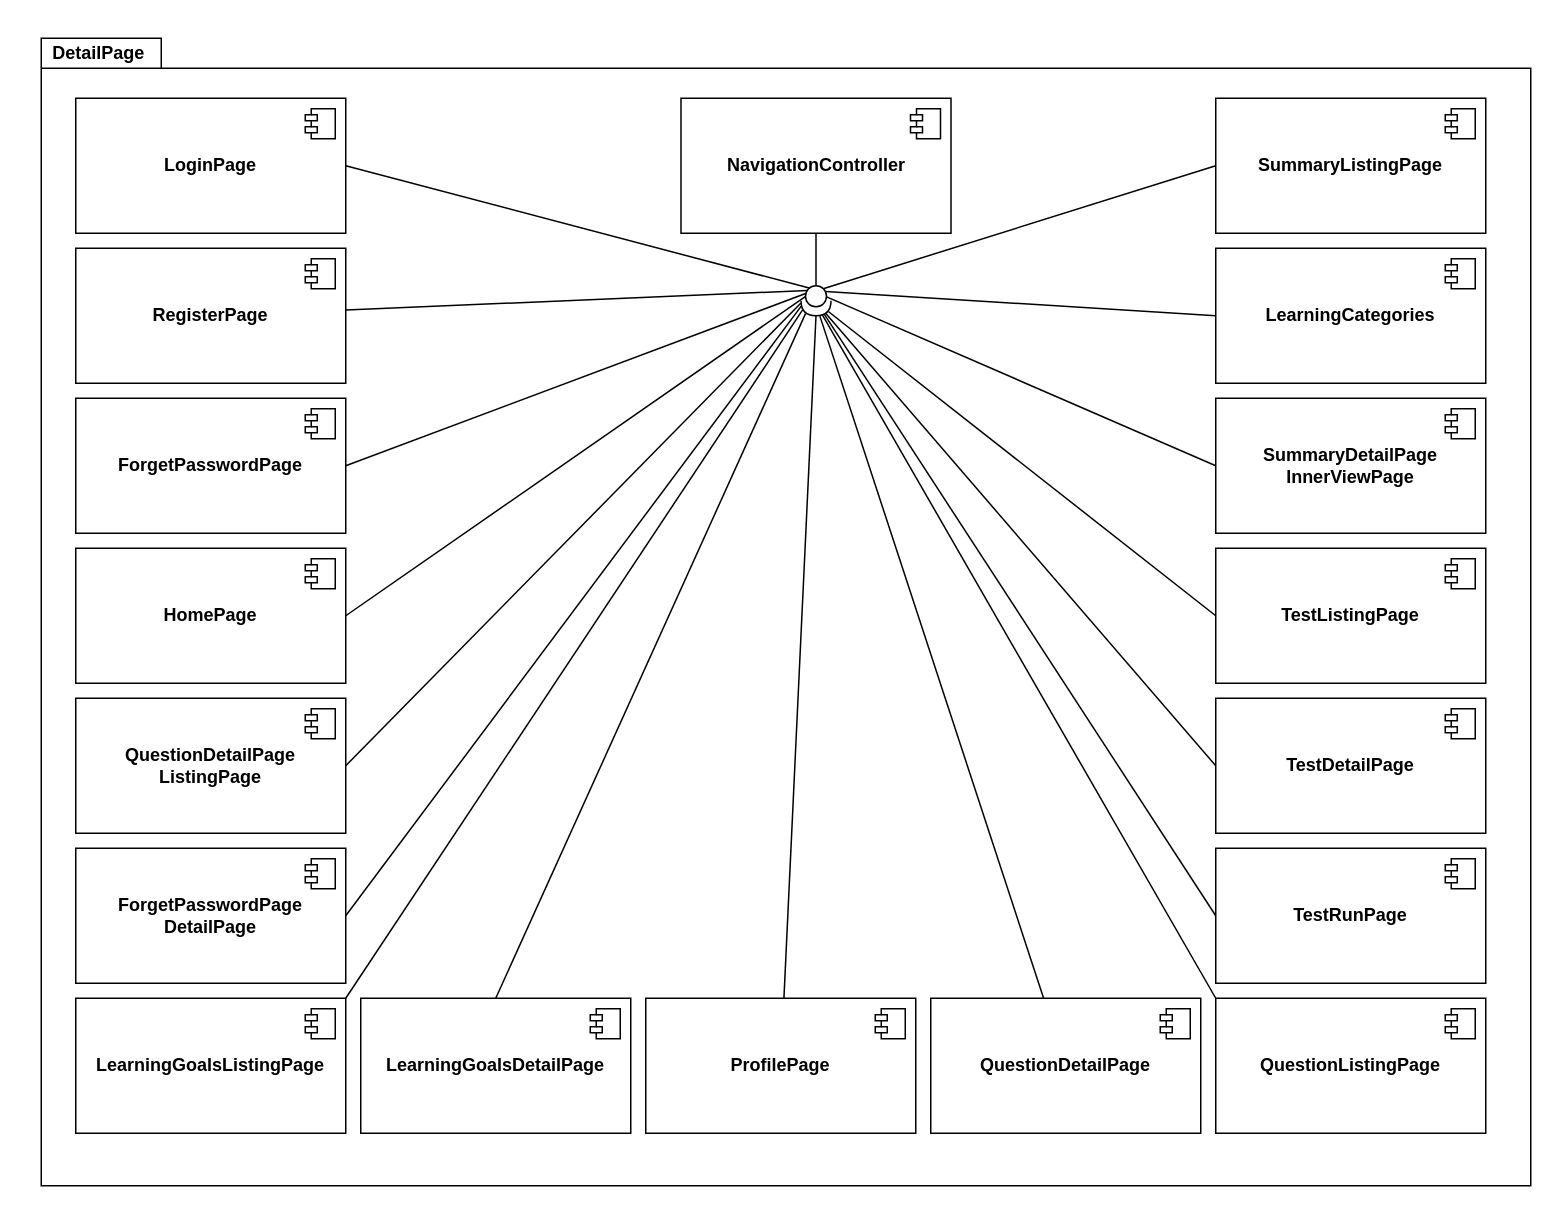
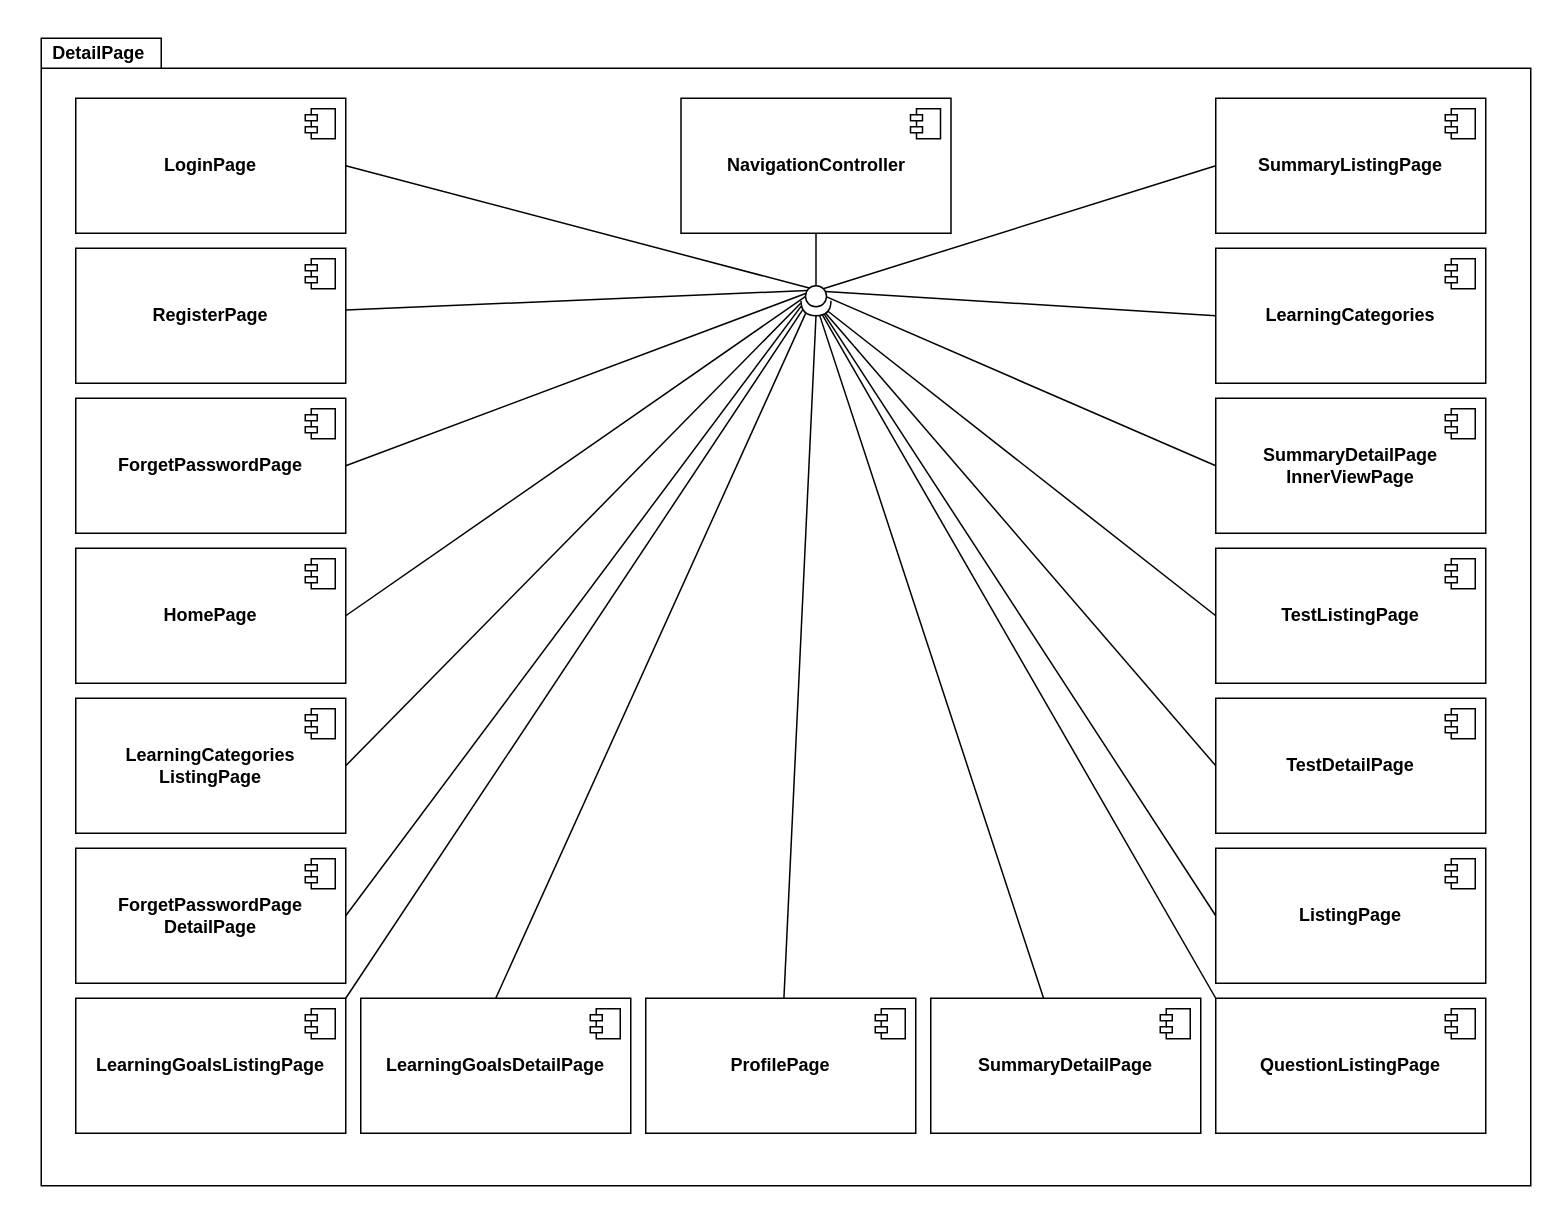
node "QuestionDetailPage ListingPage": label "QuestionDetailPage ListingPage" -> "LearningCategories ListingPage"
node "TestRunPage": label "TestRunPage" -> "ListingPage"
node "QuestionDetailPage": label "QuestionDetailPage" -> "SummaryDetailPage"
